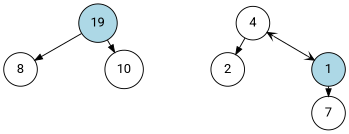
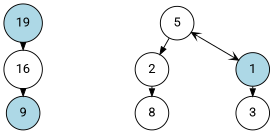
node "4": label "4" -> "5"
edge "19" -> "8": now "2" -> "8"
node "10": label "10" -> "16"
node "9": added
node "7": label "7" -> "3"
